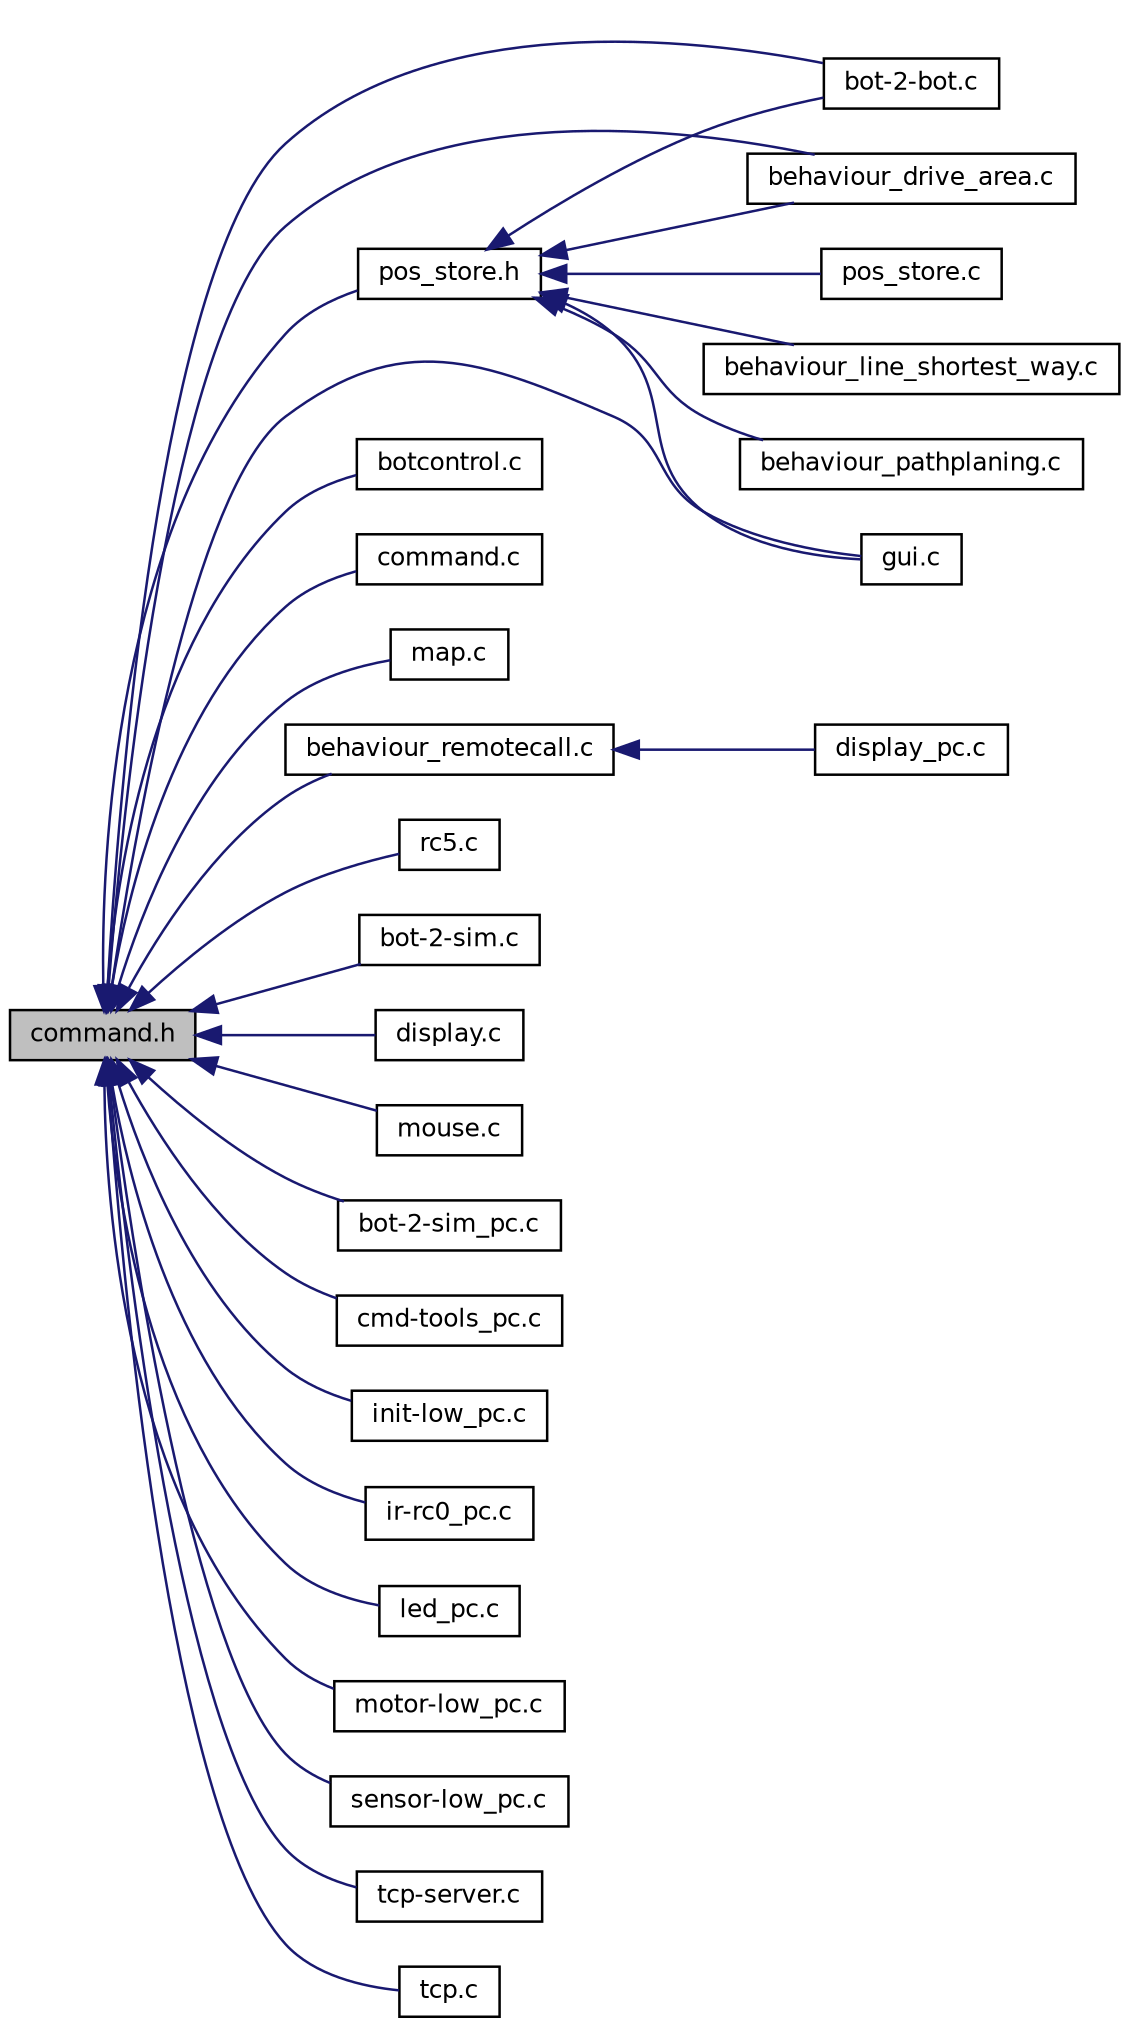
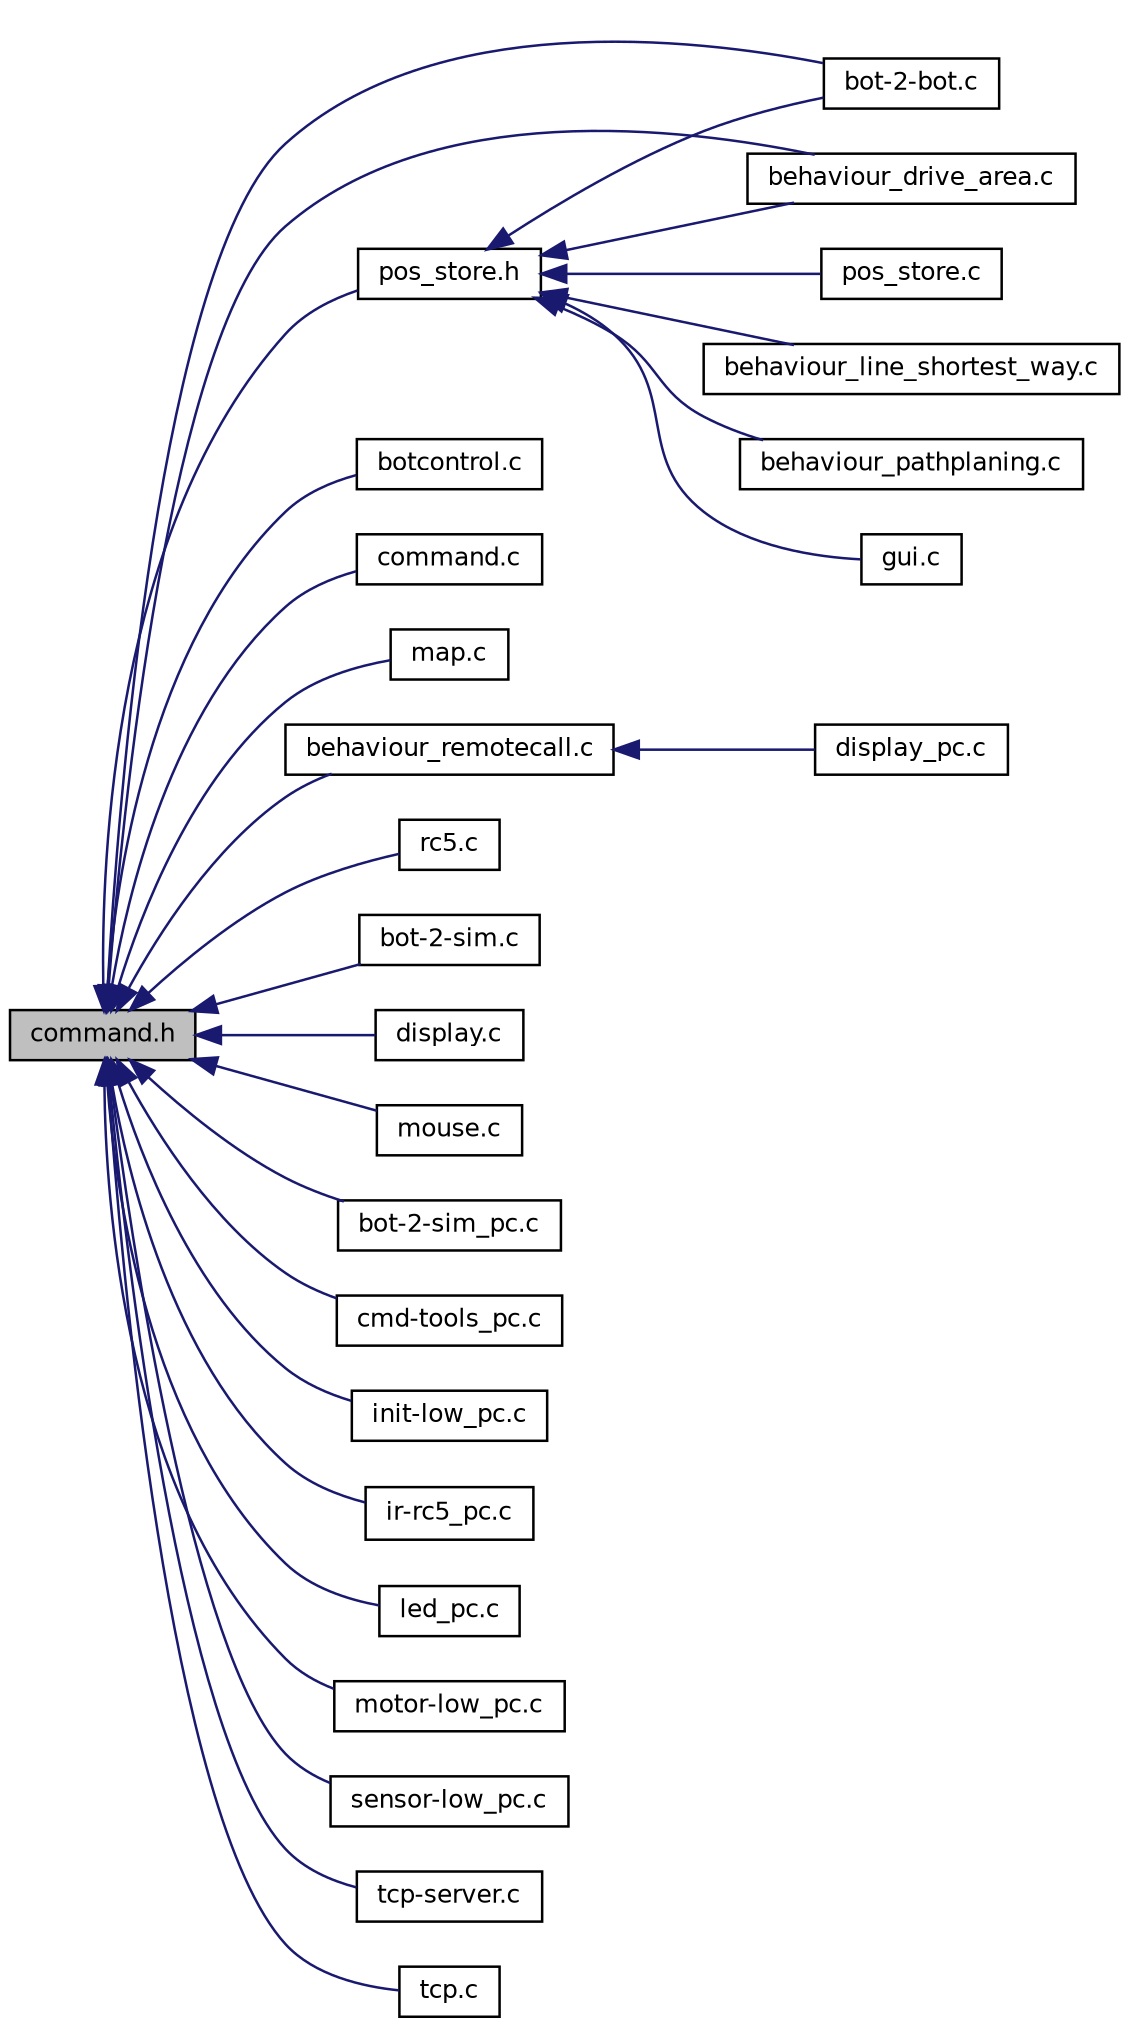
edge "gui.c" -> "command.h": removed
node "ir-rc0_pc.c": label "ir-rc0_pc.c" -> "ir-rc5_pc.c"
